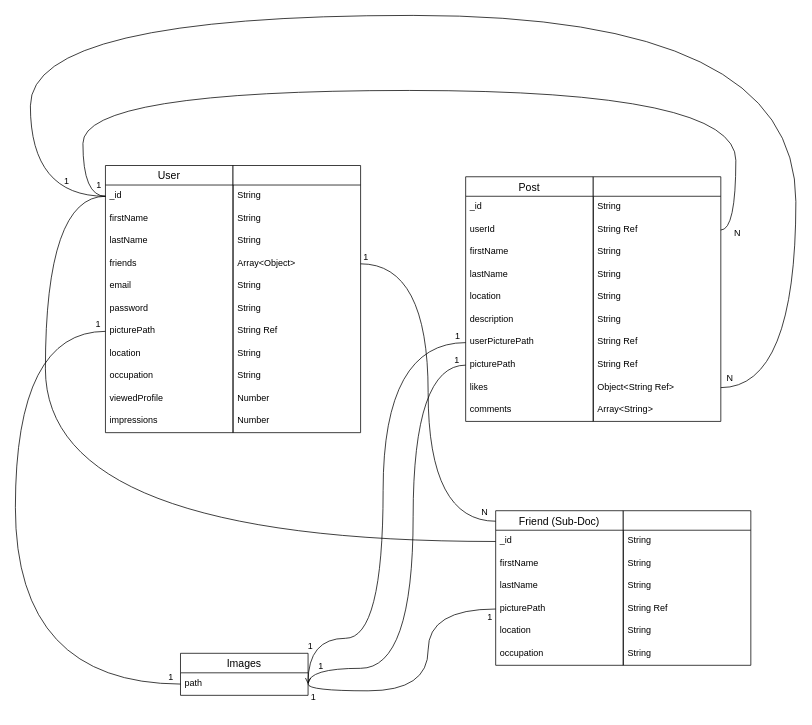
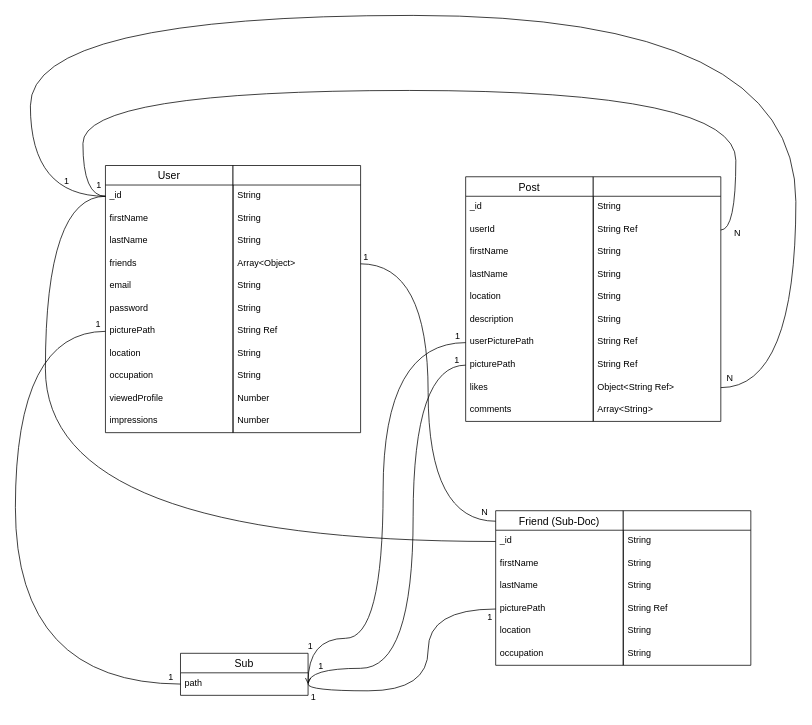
node "Images": label "Images" -> "Sub"
